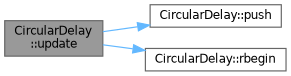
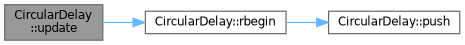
edge "CircularDelay ::update" -> "CircularDelay::push": now "CircularDelay::rbegin" -> "CircularDelay::push"
